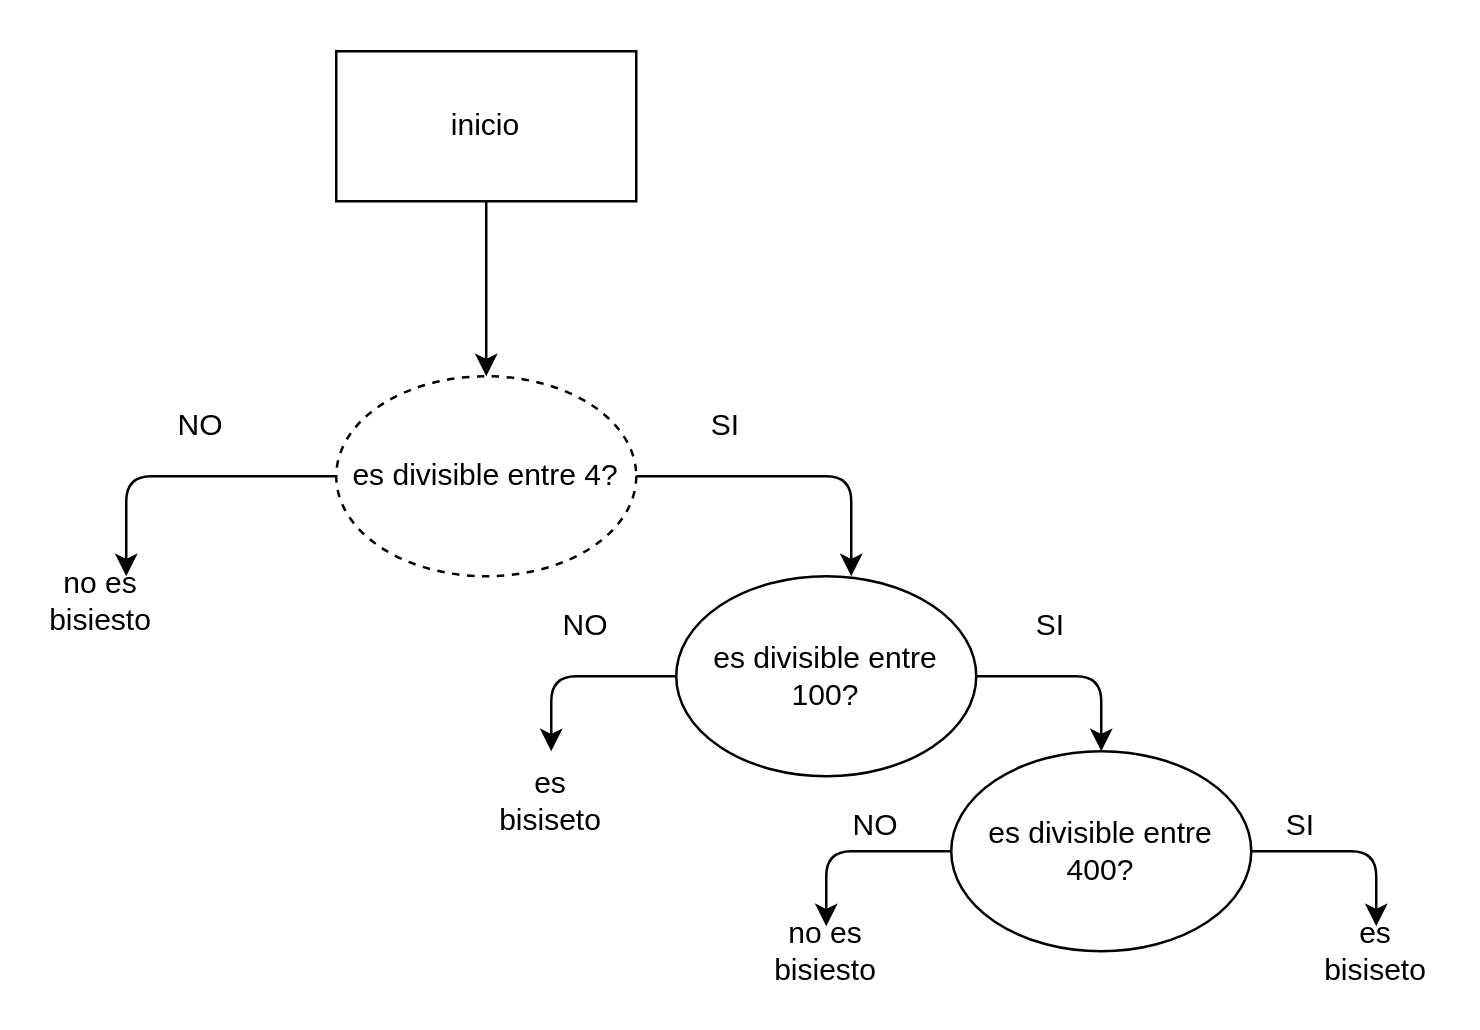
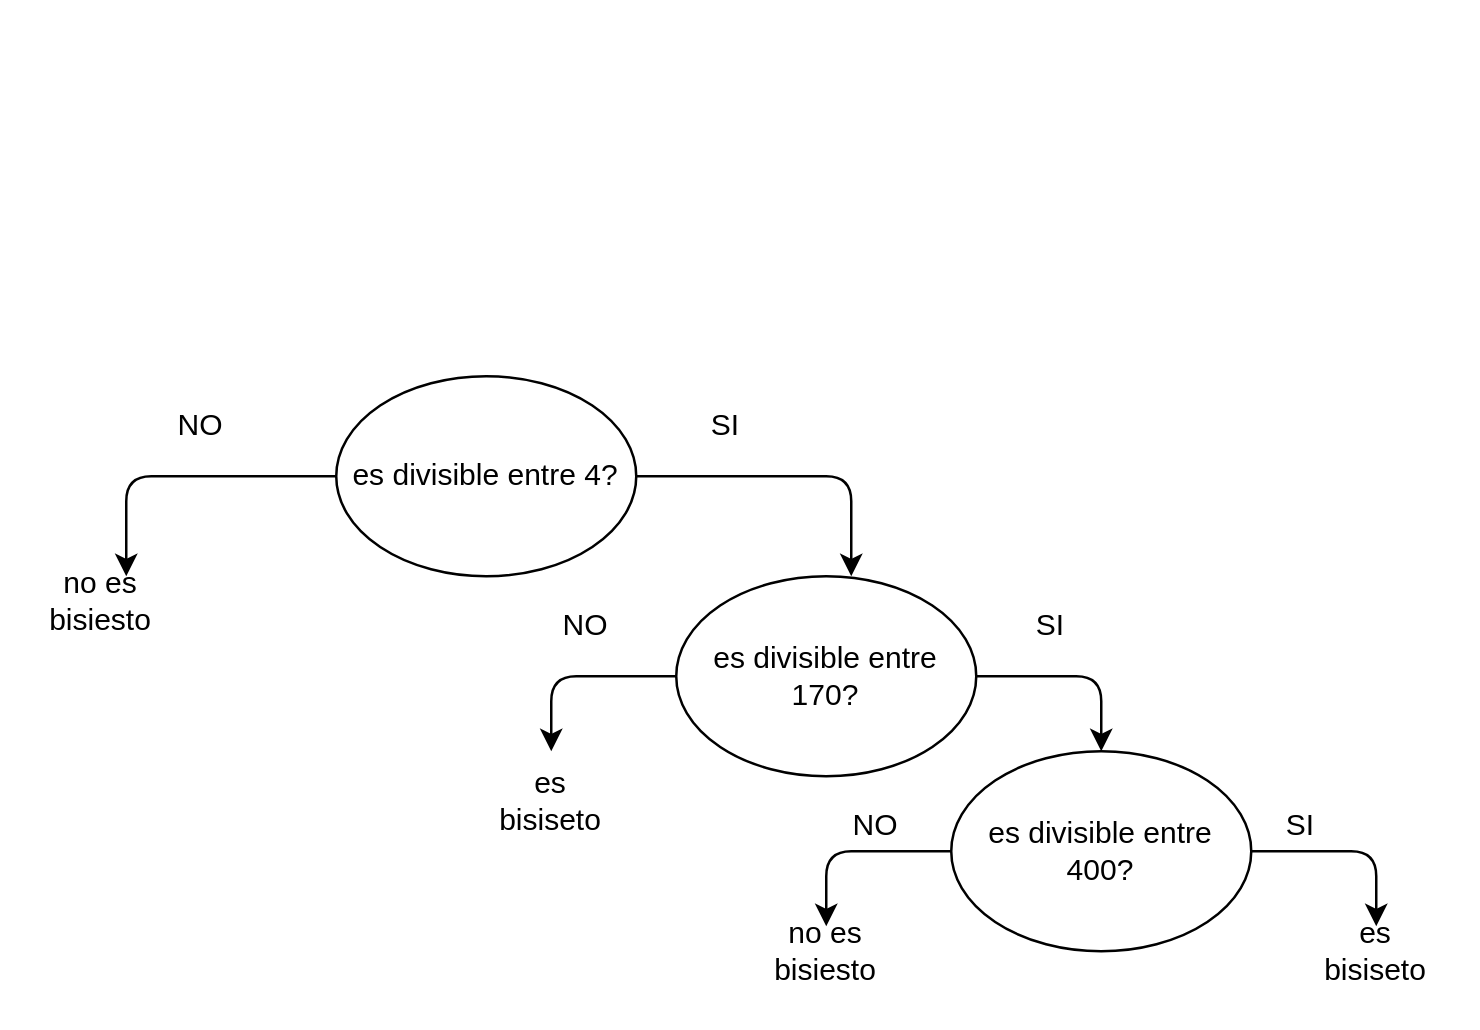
node "inicio": removed
edge "inicio" -> "es divisible entre 4?": removed
node "es divisible entre 4?": style dashed -> solid
node "es divisible entre 100?": label "es divisible entre 100?" -> "es divisible entre 170?"
